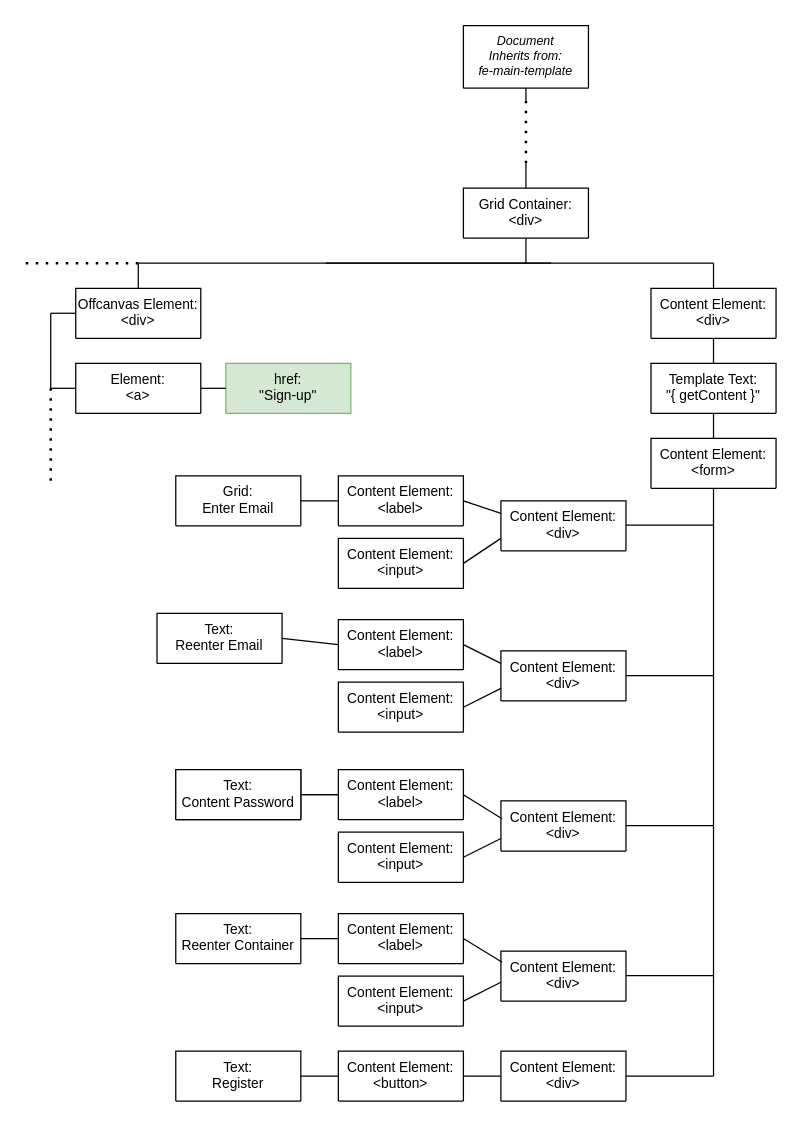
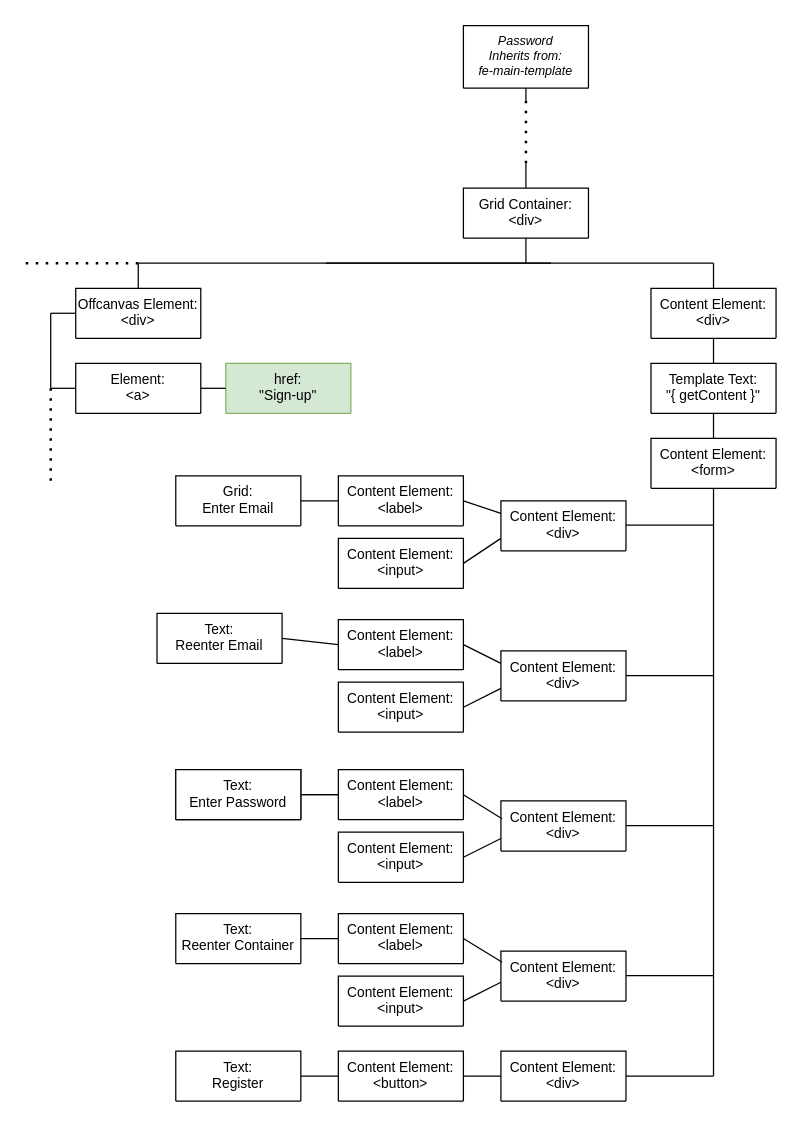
node "Document Inherits from: fe-main-template": label "Document Inherits from: fe-main-template" -> "Password Inherits from: fe-main-template"
node "Text: Content Password": label "Text: Content Password" -> "Text: Enter Password"
